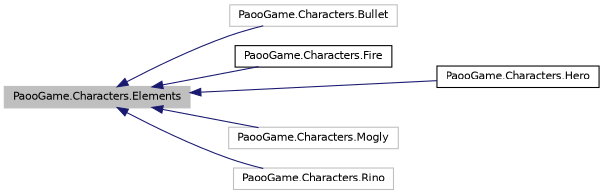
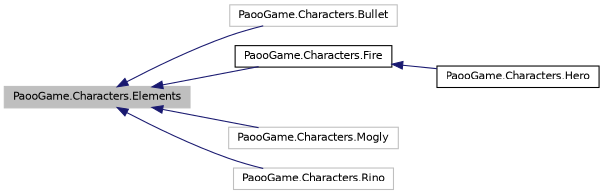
edge "PaooGame.Characters.Hero" -> "PaooGame.Characters.Elements": now "PaooGame.Characters.Hero" -> "PaooGame.Characters.Fire"
